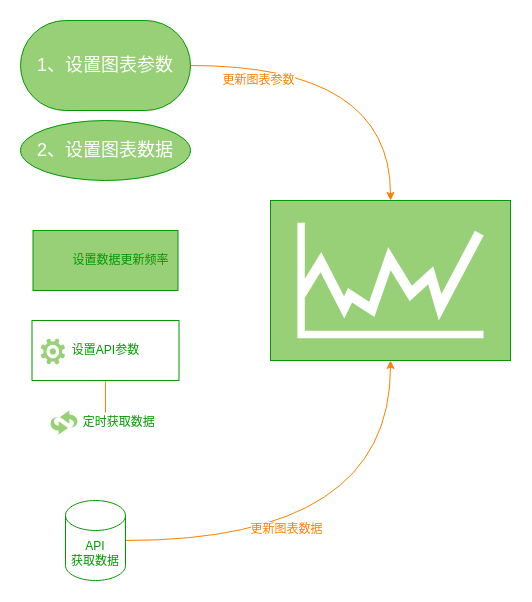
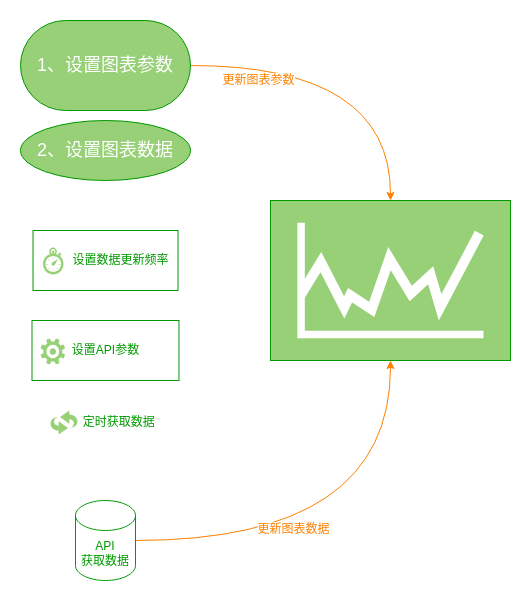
node "设置数据更新频率": fillcolor #97d077 -> #ffffff
edge "设置API参数" -- "定时获取数据": removed
node "API 获取数据": moved (96, 541) -> (106, 541)
